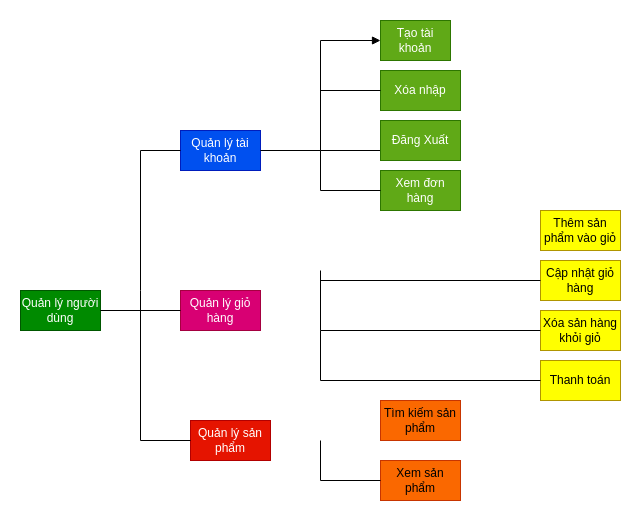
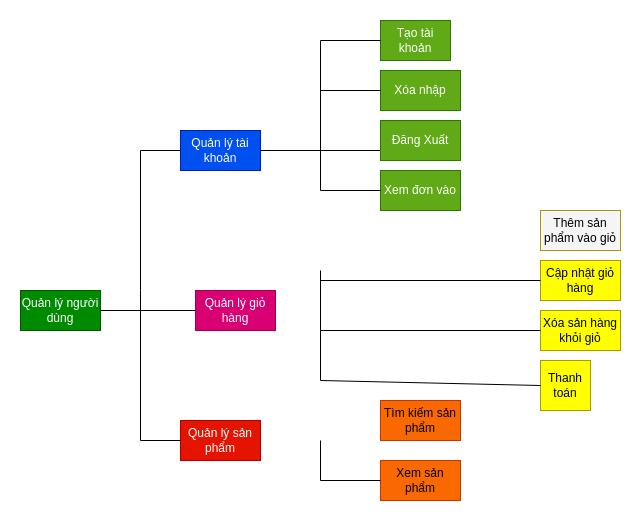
edge "Quản lý tài khoản" -> "Tạo tài khoản": arrowhead block -> none
node "Xem đơn hàng": label "Xem đơn hàng" -> "Xem đơn vào"
node "Thêm sản phẩm vào giỏ": fillcolor #ffff00 -> #f5f5f5
node "Quản lý giỏ hàng": moved (221, 311) -> (236, 311)
node "Thanh toán": size 80x40 -> 50x50
node "Quản lý sản phẩm": moved (231, 441) -> (221, 441)
